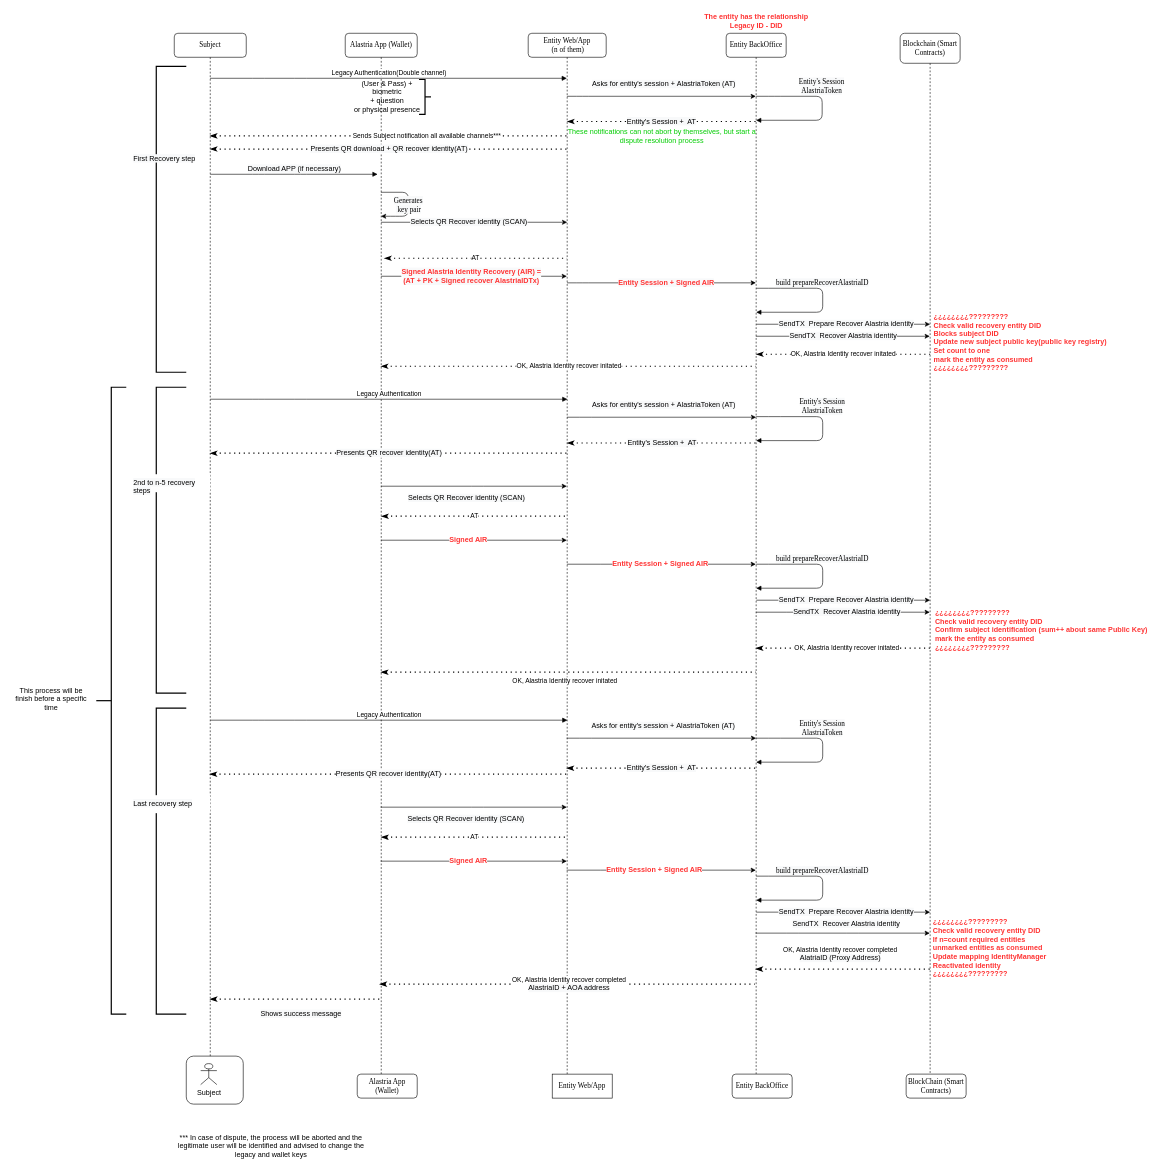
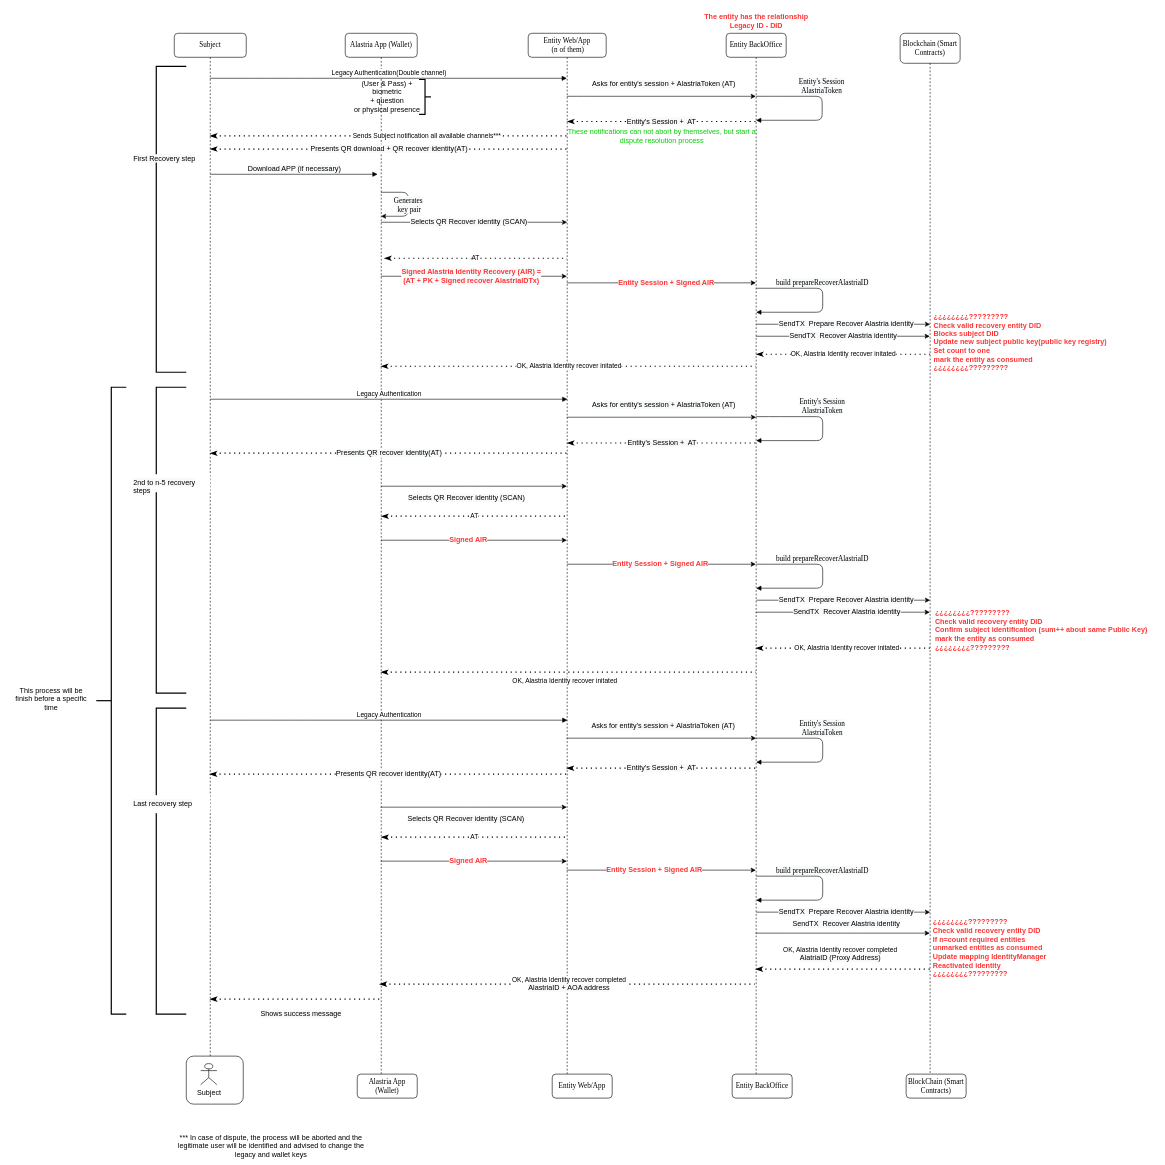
node "Entity Web/App": shape rectangle -> rounded rectangle
